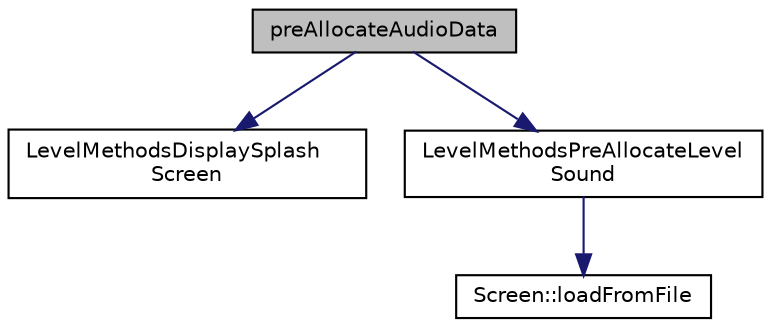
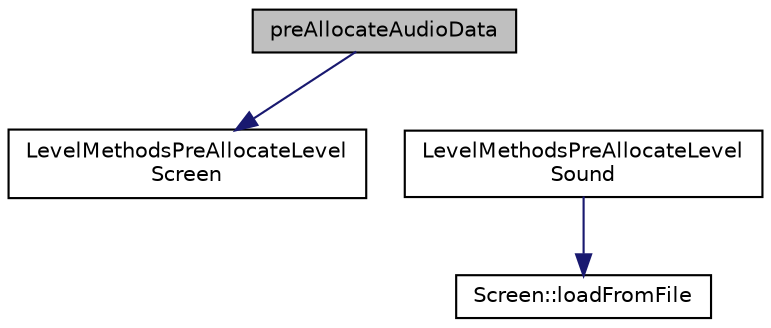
edge "preAllocateAudioData" -> "LevelMethodsPreAllocateLevel Sound": removed
node "LevelMethodsDisplaySplash Screen": label "LevelMethodsDisplaySplash Screen" -> "LevelMethodsPreAllocateLevel Screen"
